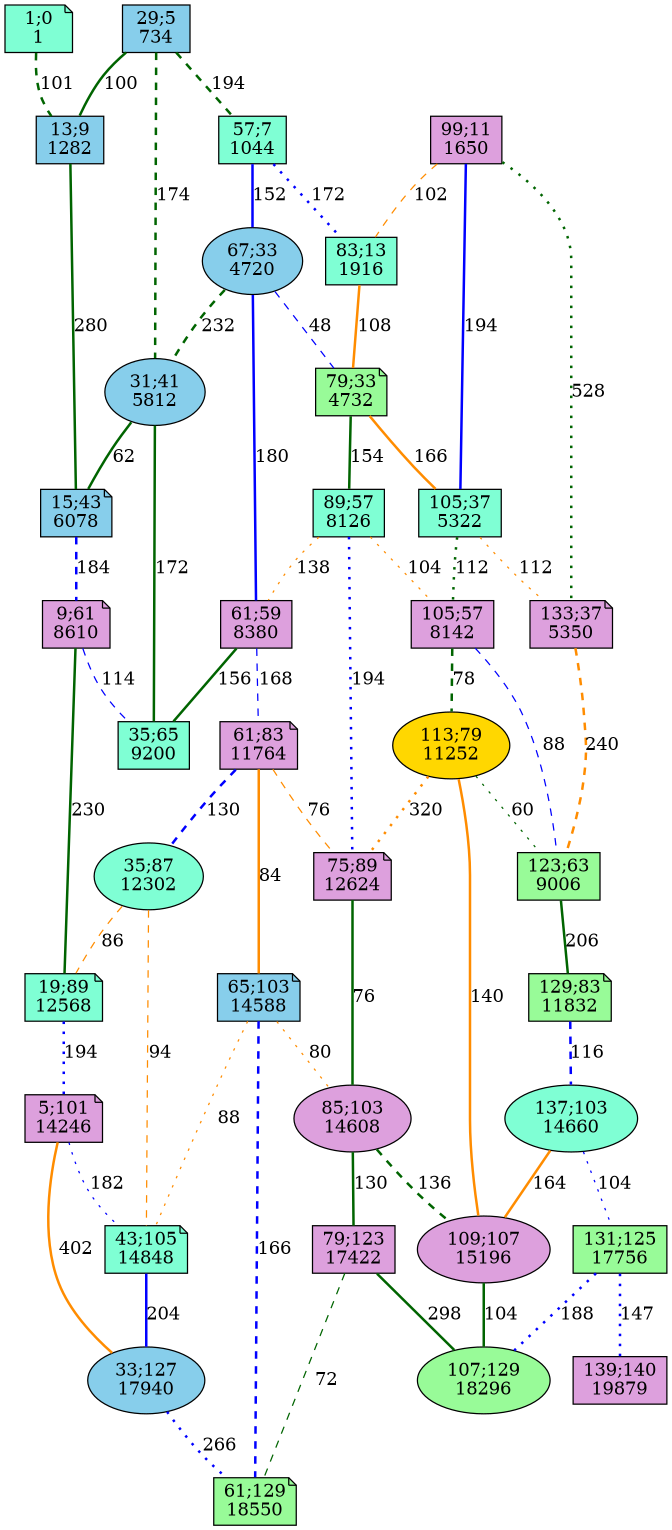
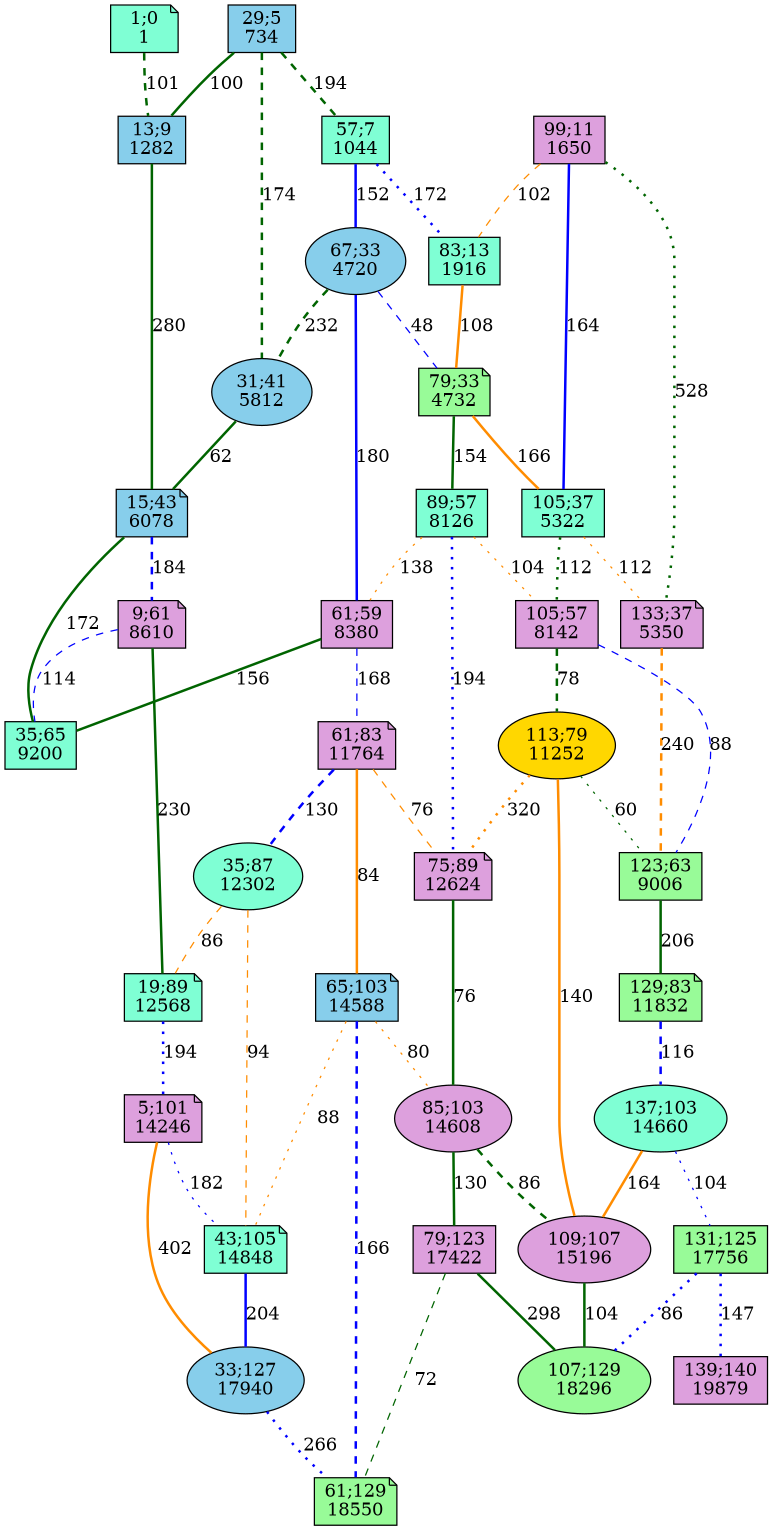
edge "99;11 1650" -- "105;37 5322": label "194" -> "164"
edge "31;41 5812" -- "35;65 9200": now "15;43 6078" -- "35;65 9200"
edge "85;103 14608" -- "109;107 15196": label "136" -> "86"
edge "131;125 17756" -- "107;129 18296": label "188" -> "86"
